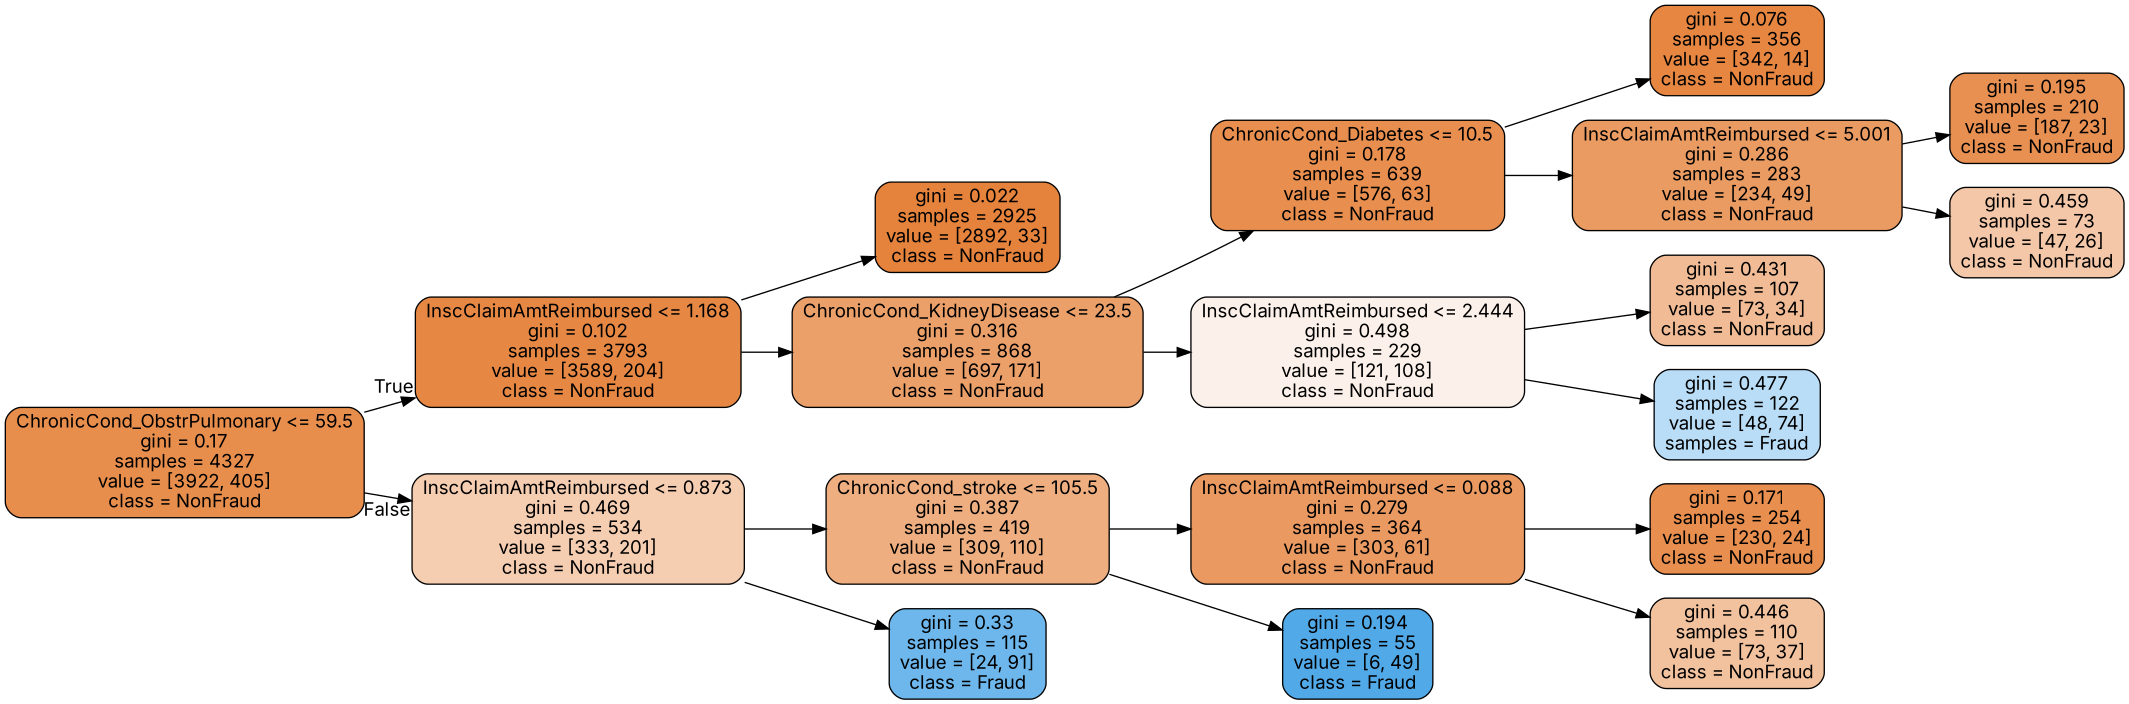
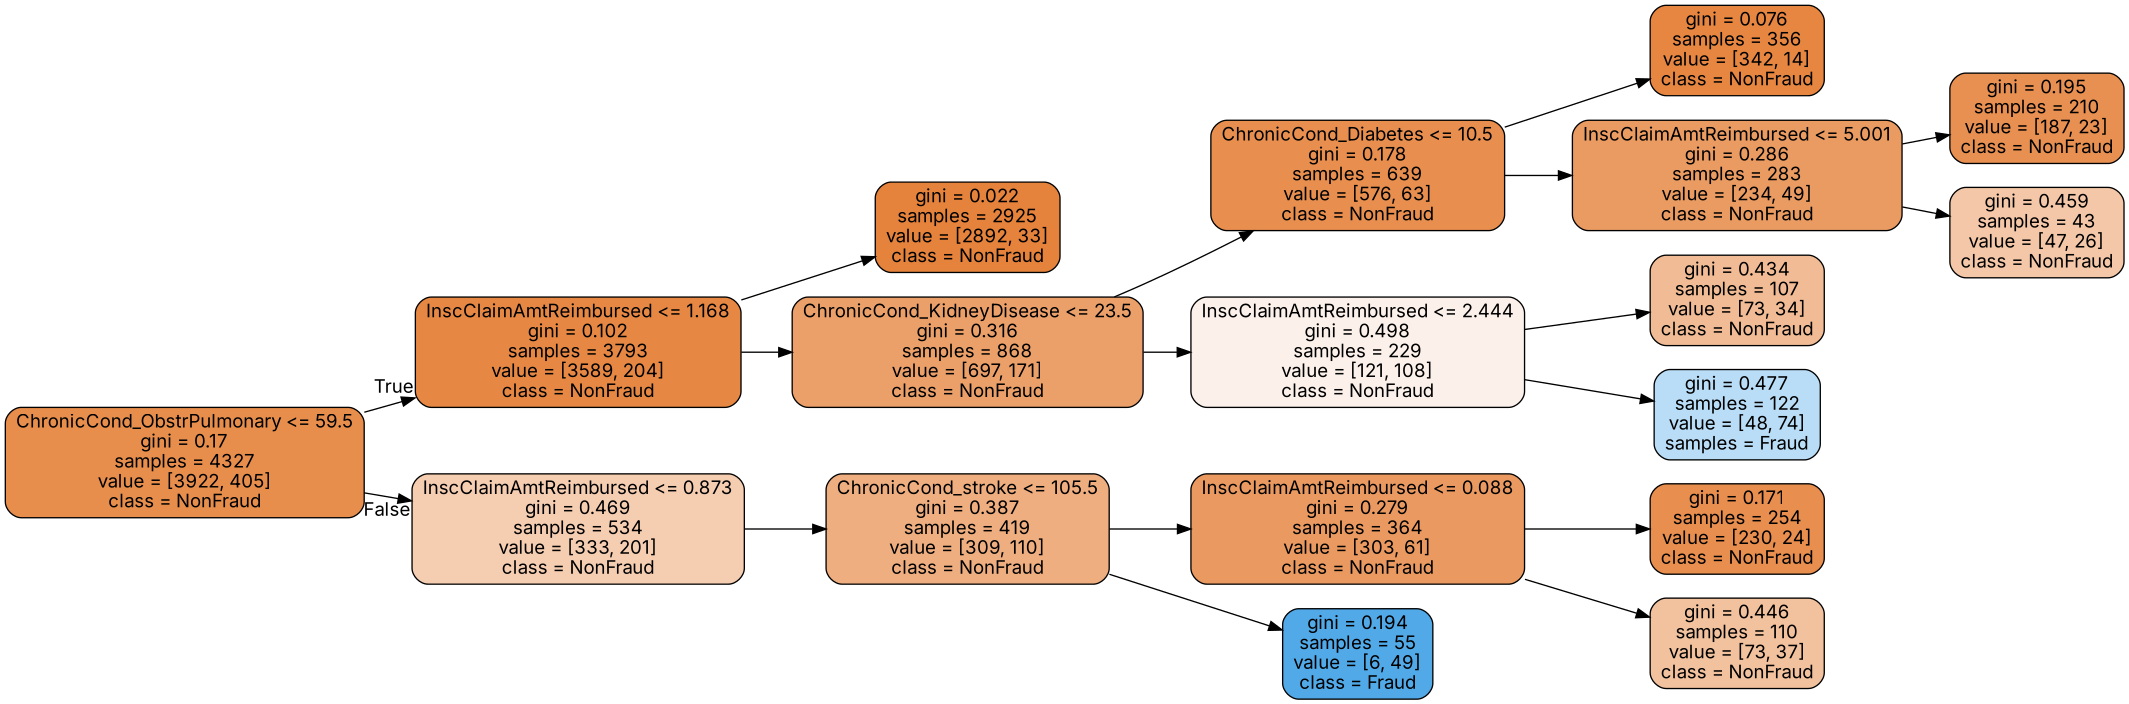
node "gini = 0.459 samples = 73 value = [47, 26] class = NonFraud": label "gini = 0.459 samples = 73 value = [47, 26] class = NonFraud" -> "gini = 0.459 samples = 43 value = [47, 26] class = NonFraud"
node "gini = 0.431 samples = 107 value = [73, 34] class = NonFraud": label "gini = 0.431 samples = 107 value = [73, 34] class = NonFraud" -> "gini = 0.434 samples = 107 value = [73, 34] class = NonFraud"
node "gini = 0.33 samples = 115 value = [24, 91] class = Fraud": removed
